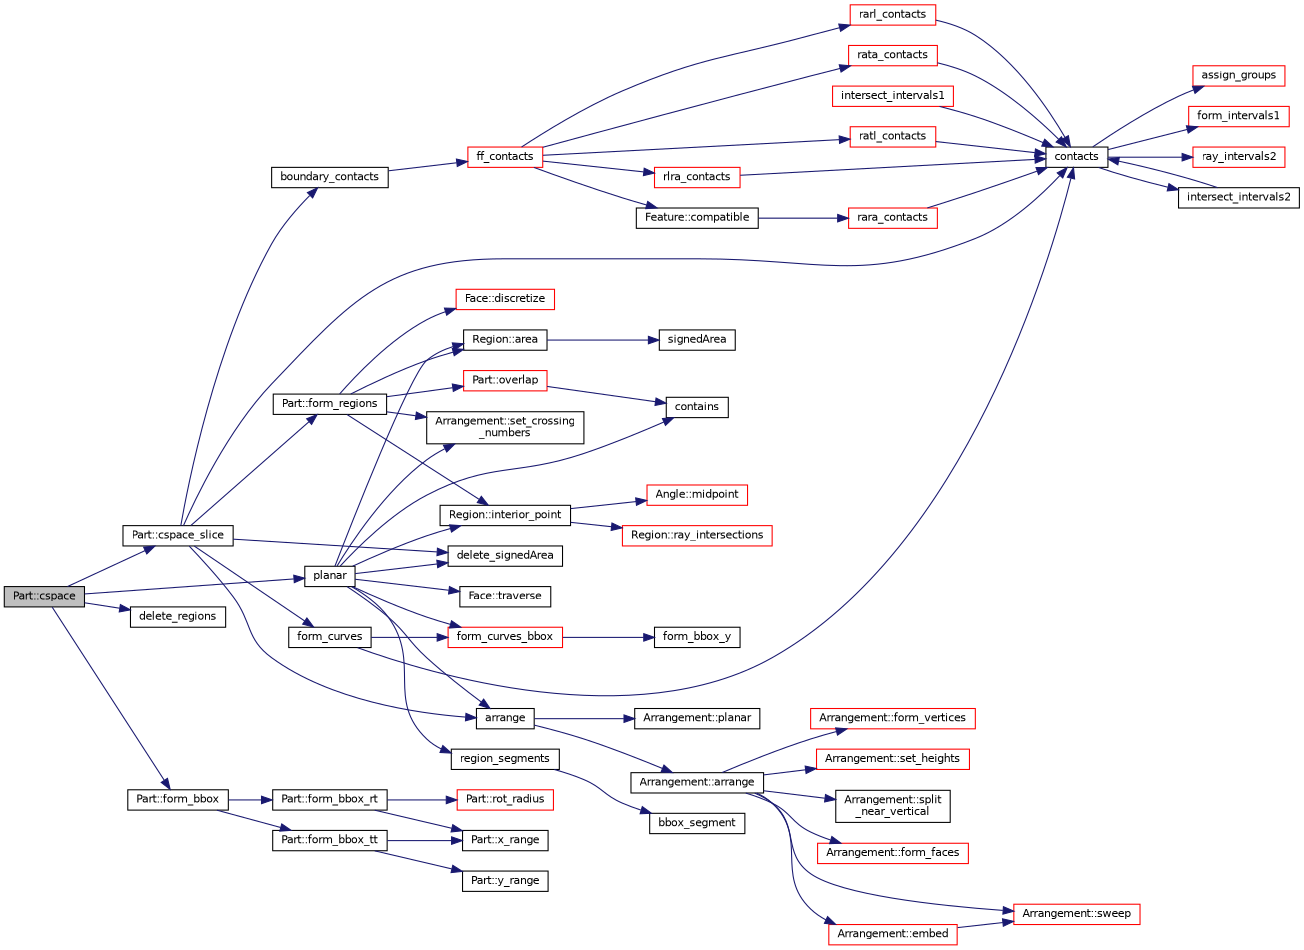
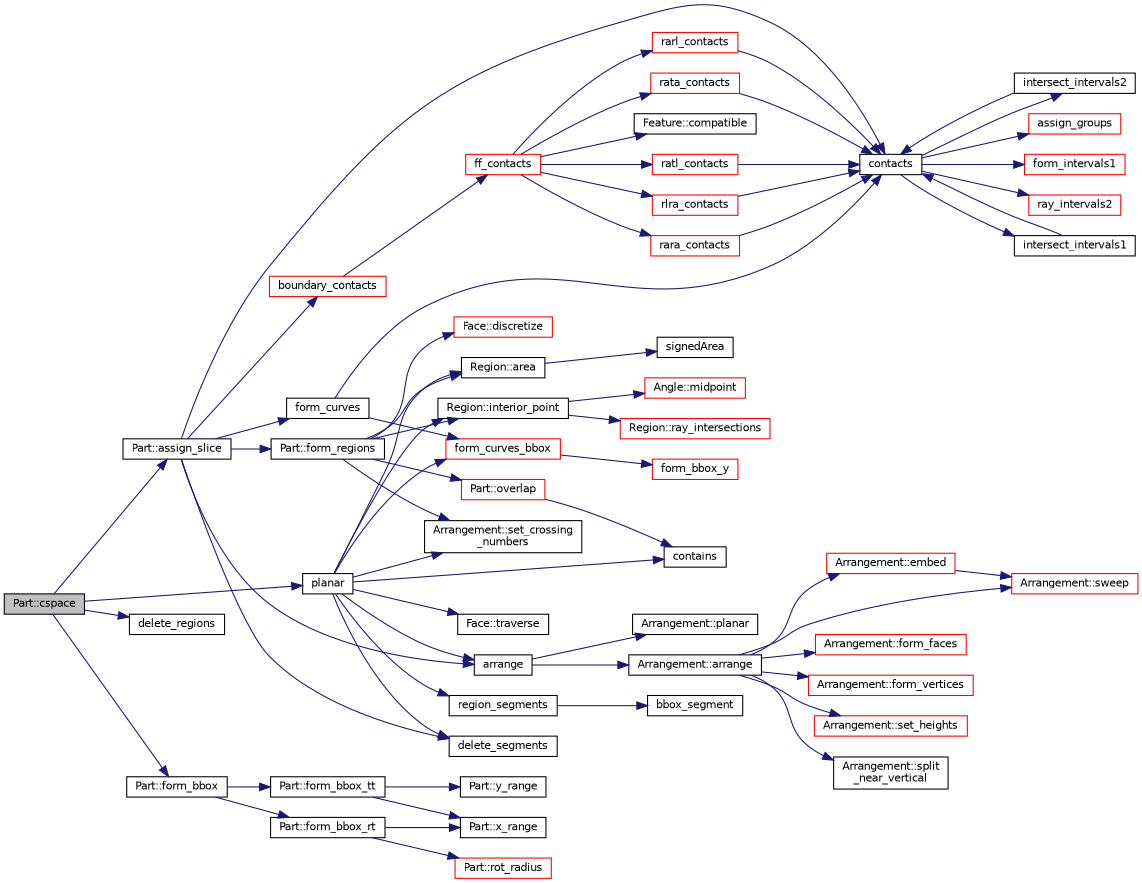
node "intersect_intervals1": color red -> black
node "boundary_contacts": color black -> red
edge "contacts" -> "intersect_intervals1": added
edge "Feature::compatible" -> "rara_contacts": now "ff_contacts" -> "rara_contacts"
node "Part::cspace_slice": label "Part::cspace_slice" -> "Part::assign_slice"
node "delete_signedArea": label "delete_signedArea" -> "delete_segments"
node "form_bbox_y": color black -> red
